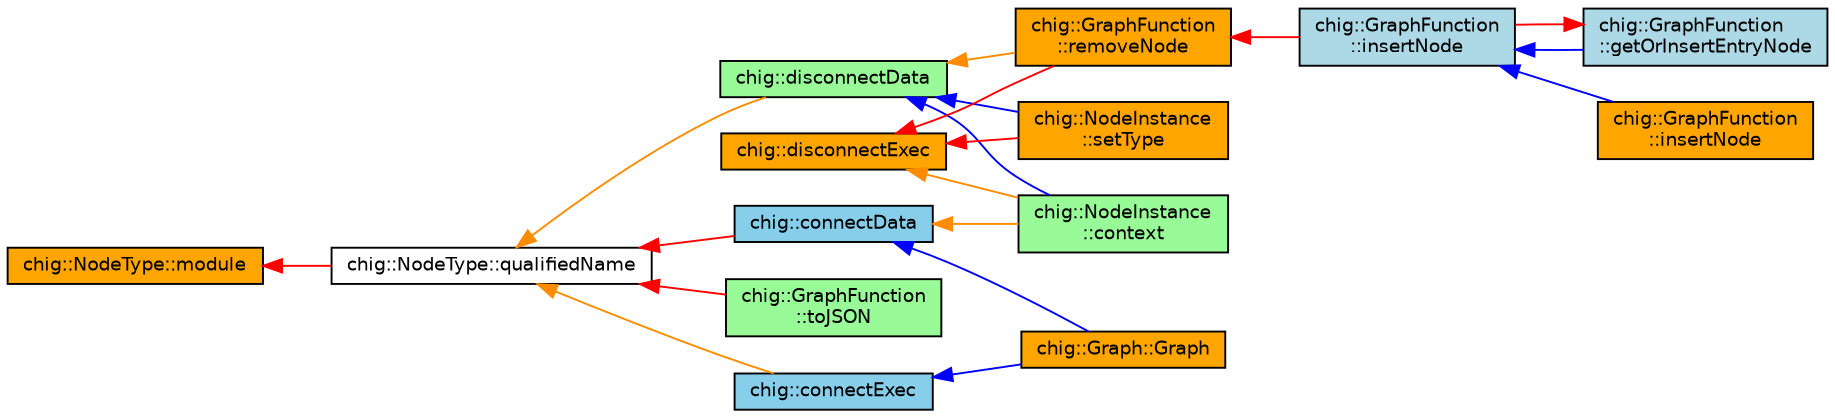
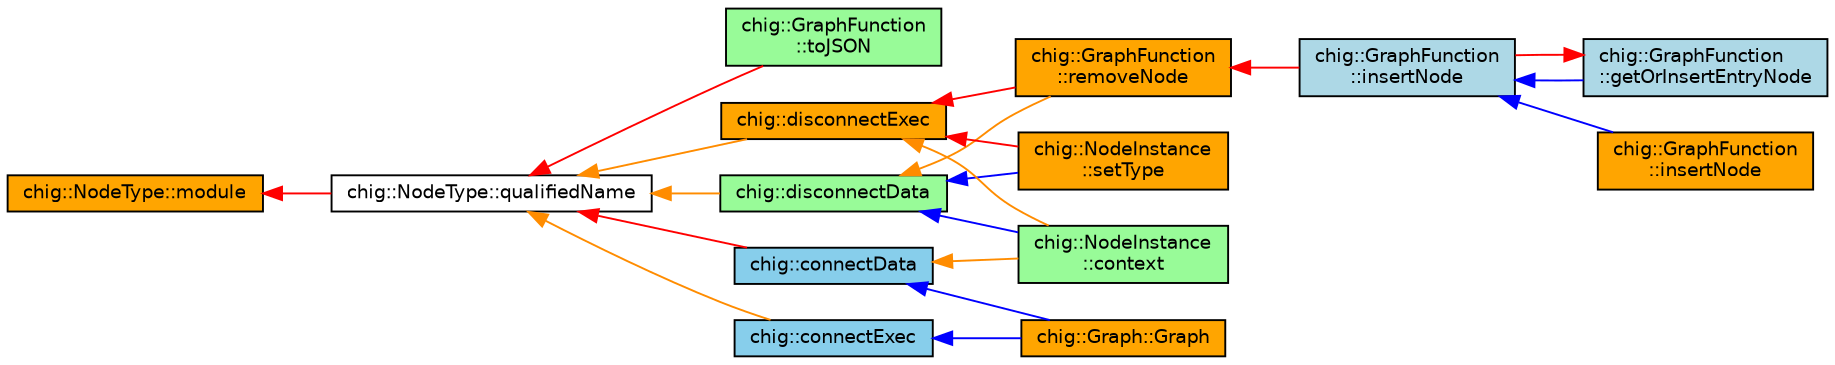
edge "chig::disconnectExec" -> "chig::NodeType::qualifiedName": added
